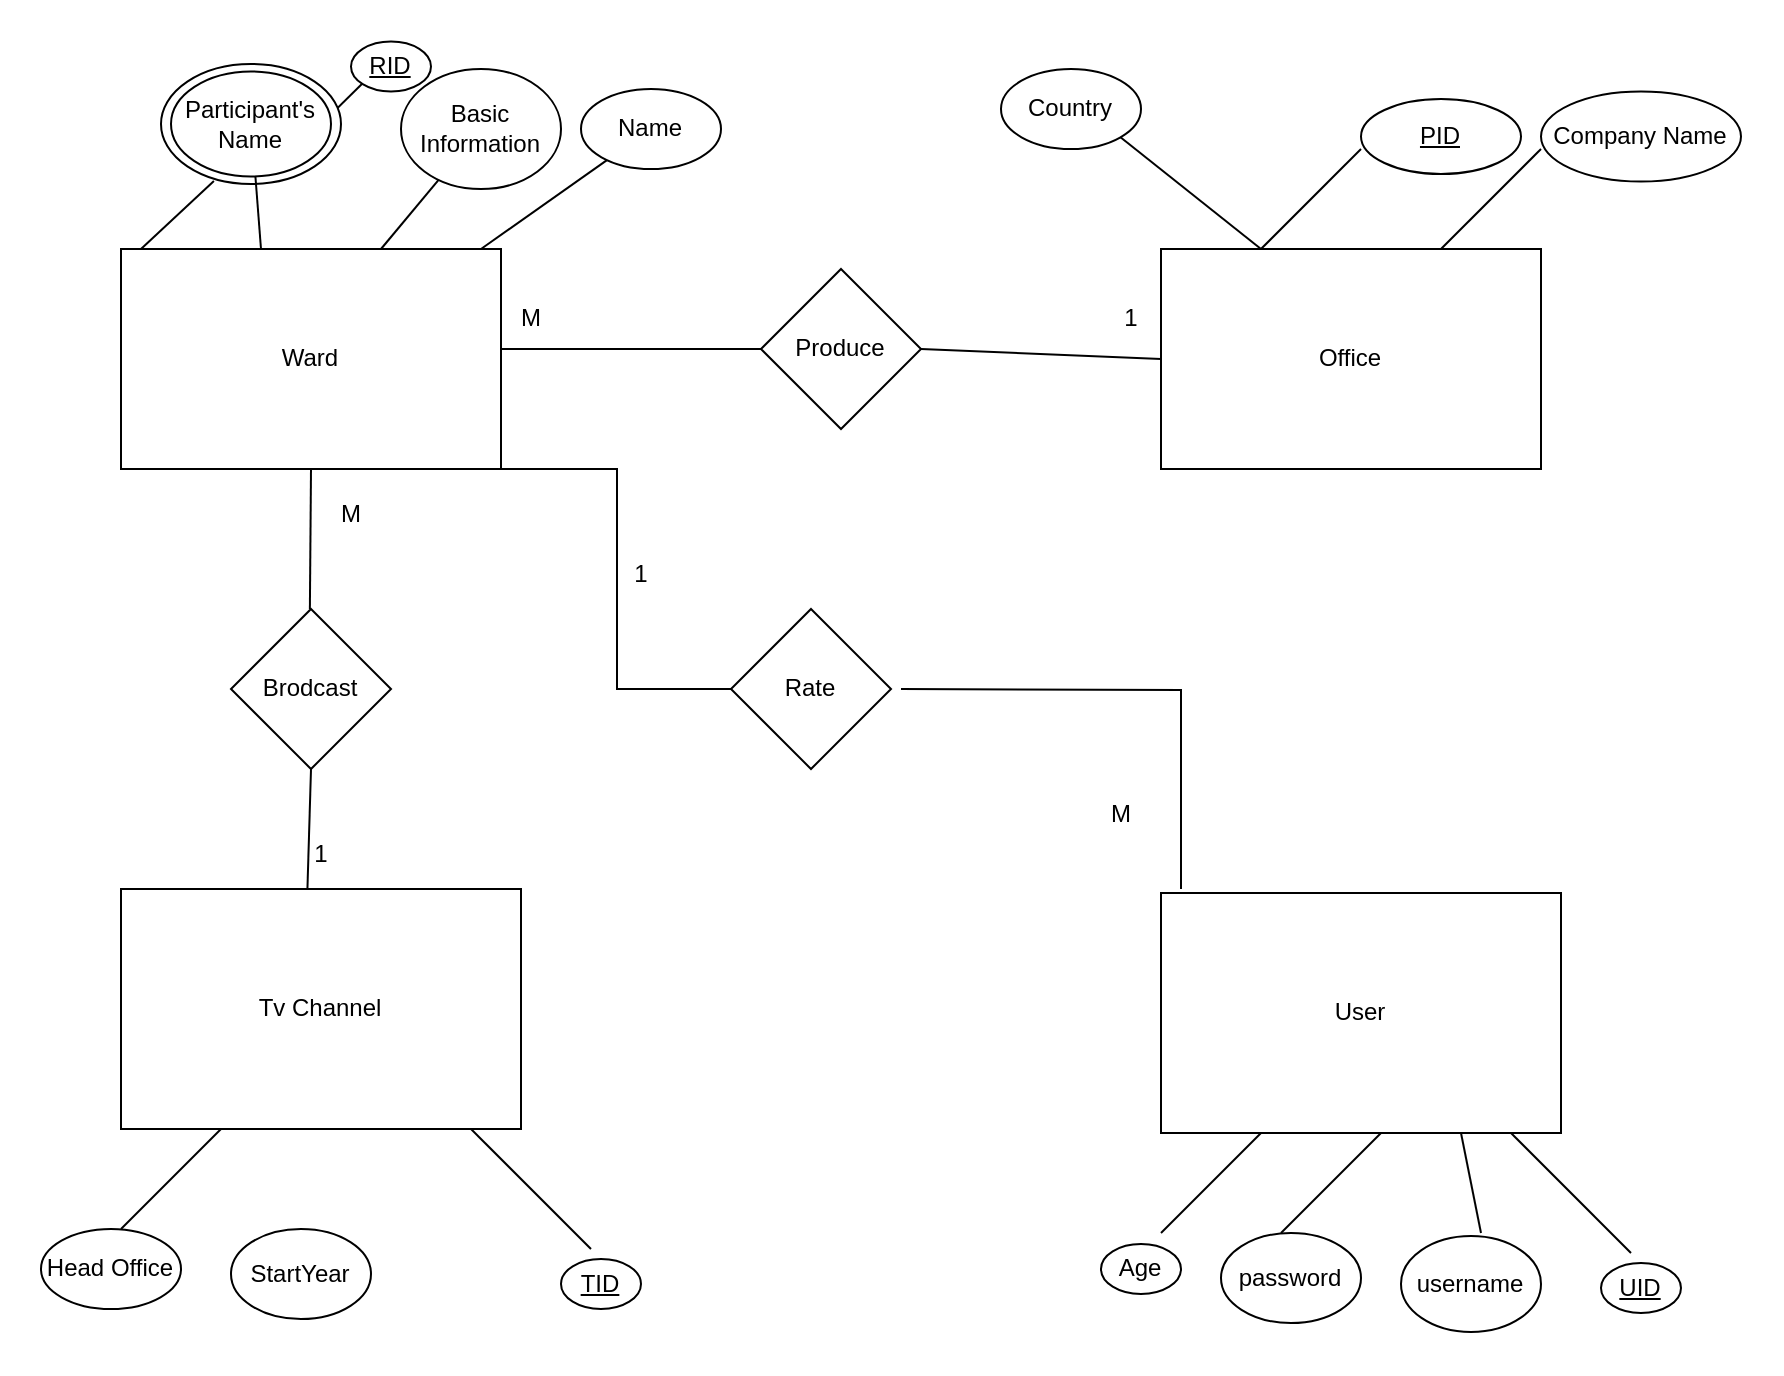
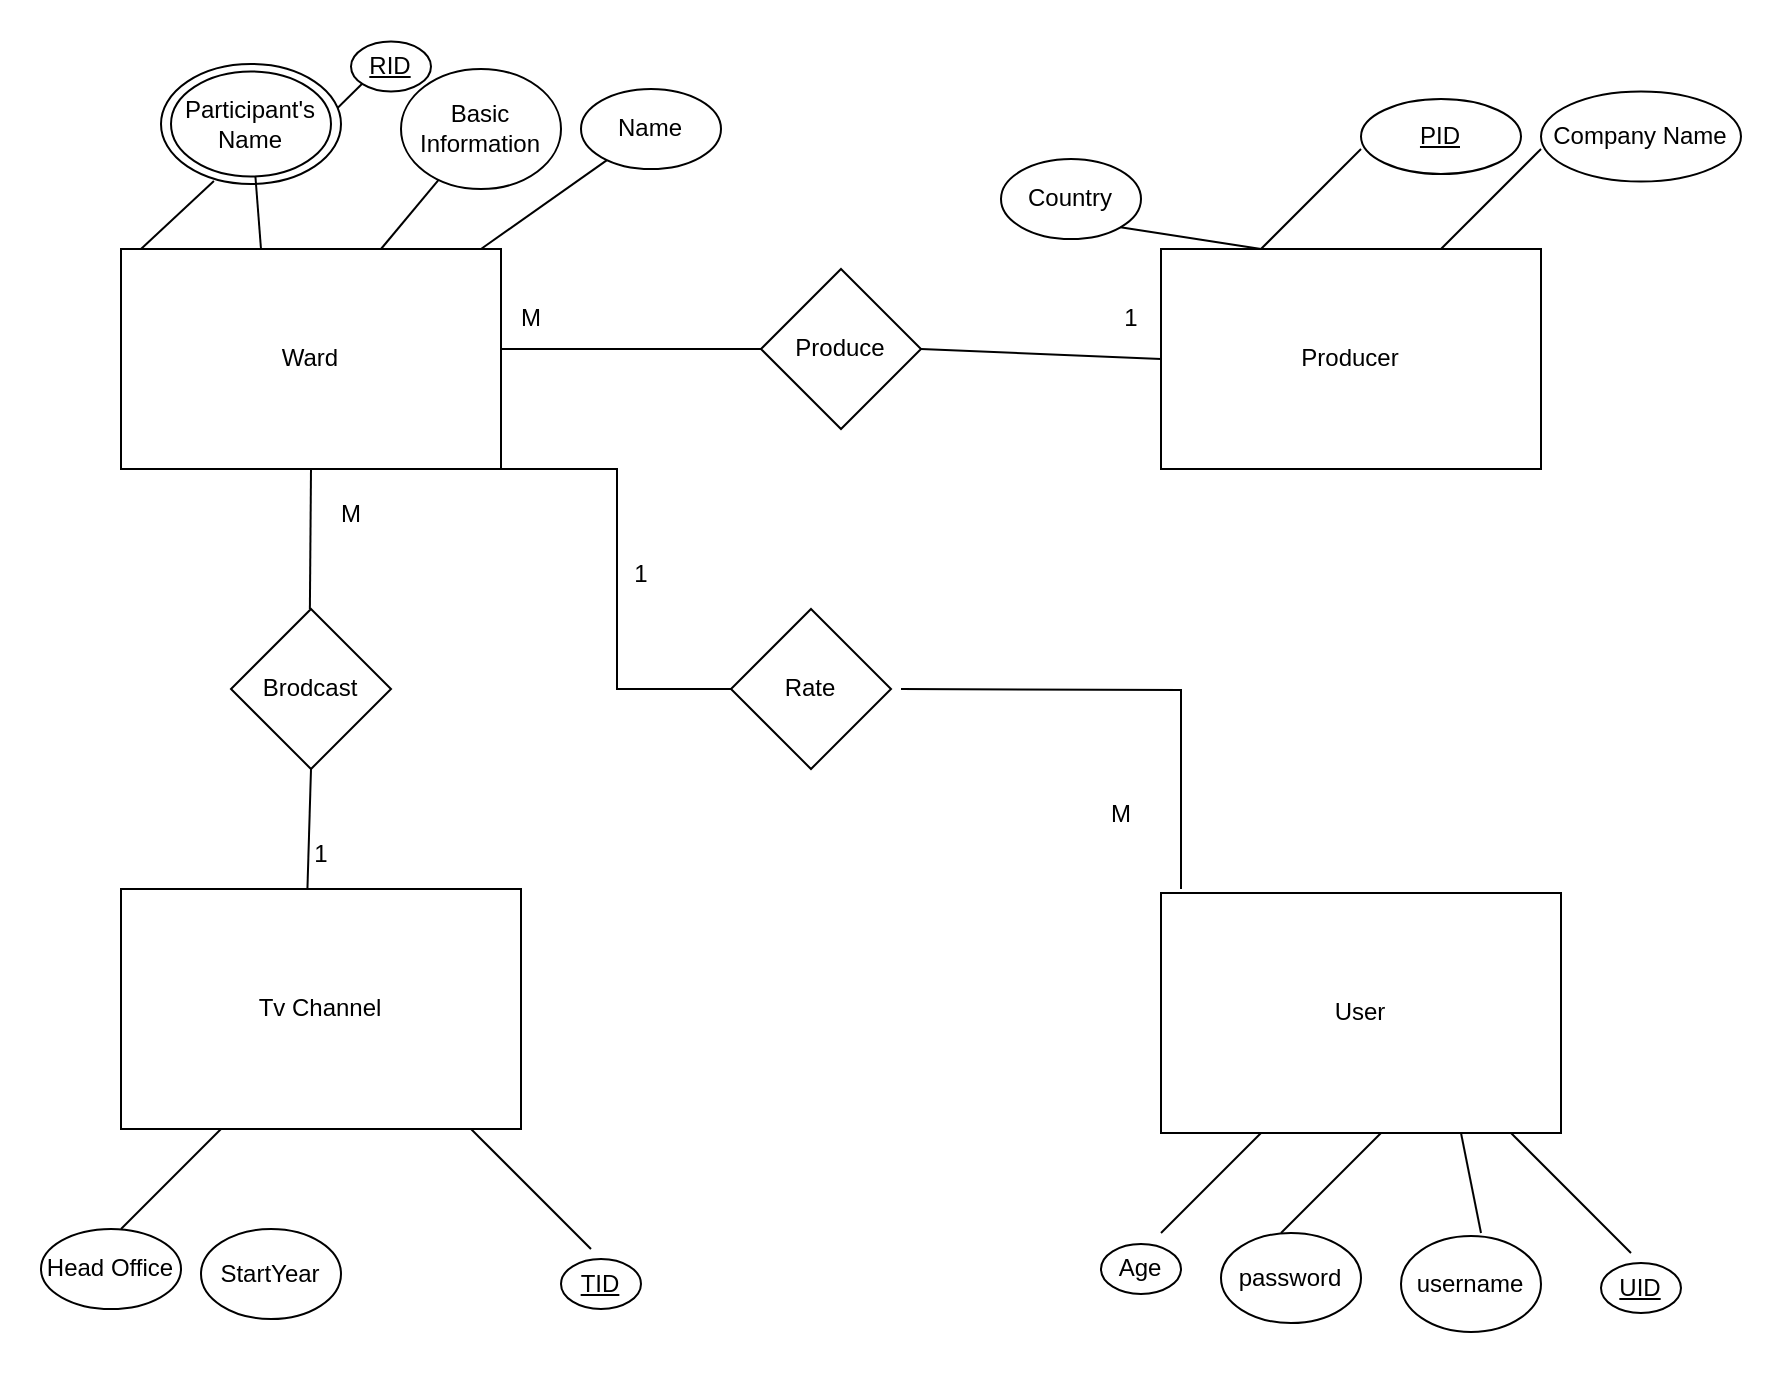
node "Country": moved (1071, 109) -> (1071, 199)
node "Office": label "Office" -> "Producer"
node "StartYear": moved (301, 1274) -> (271, 1274)
